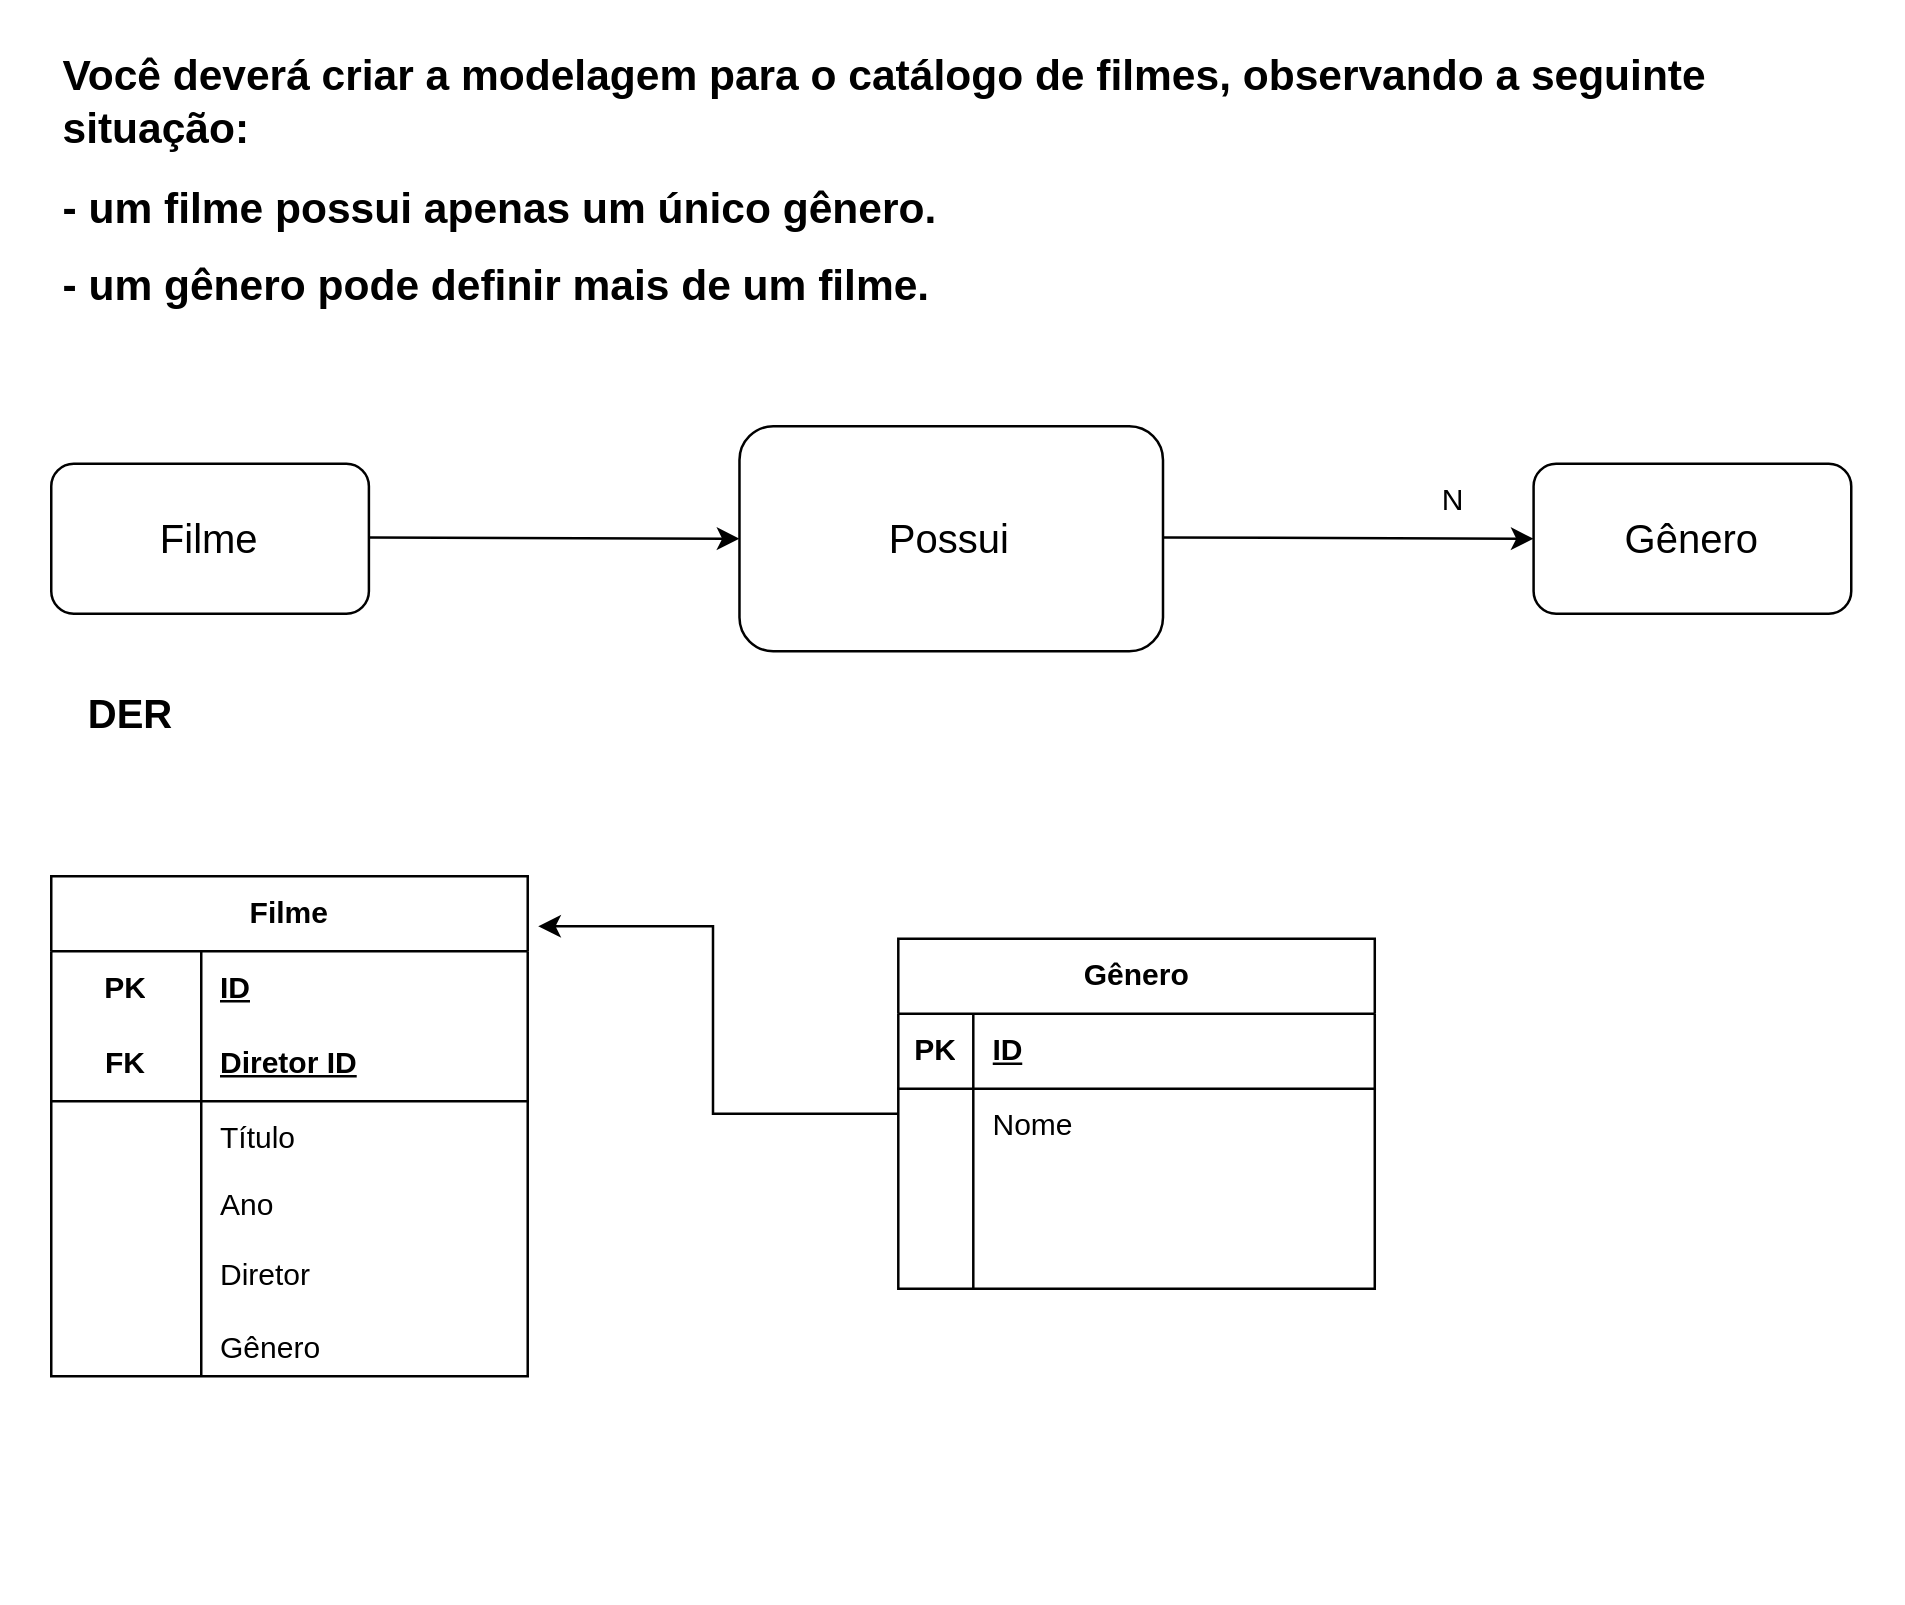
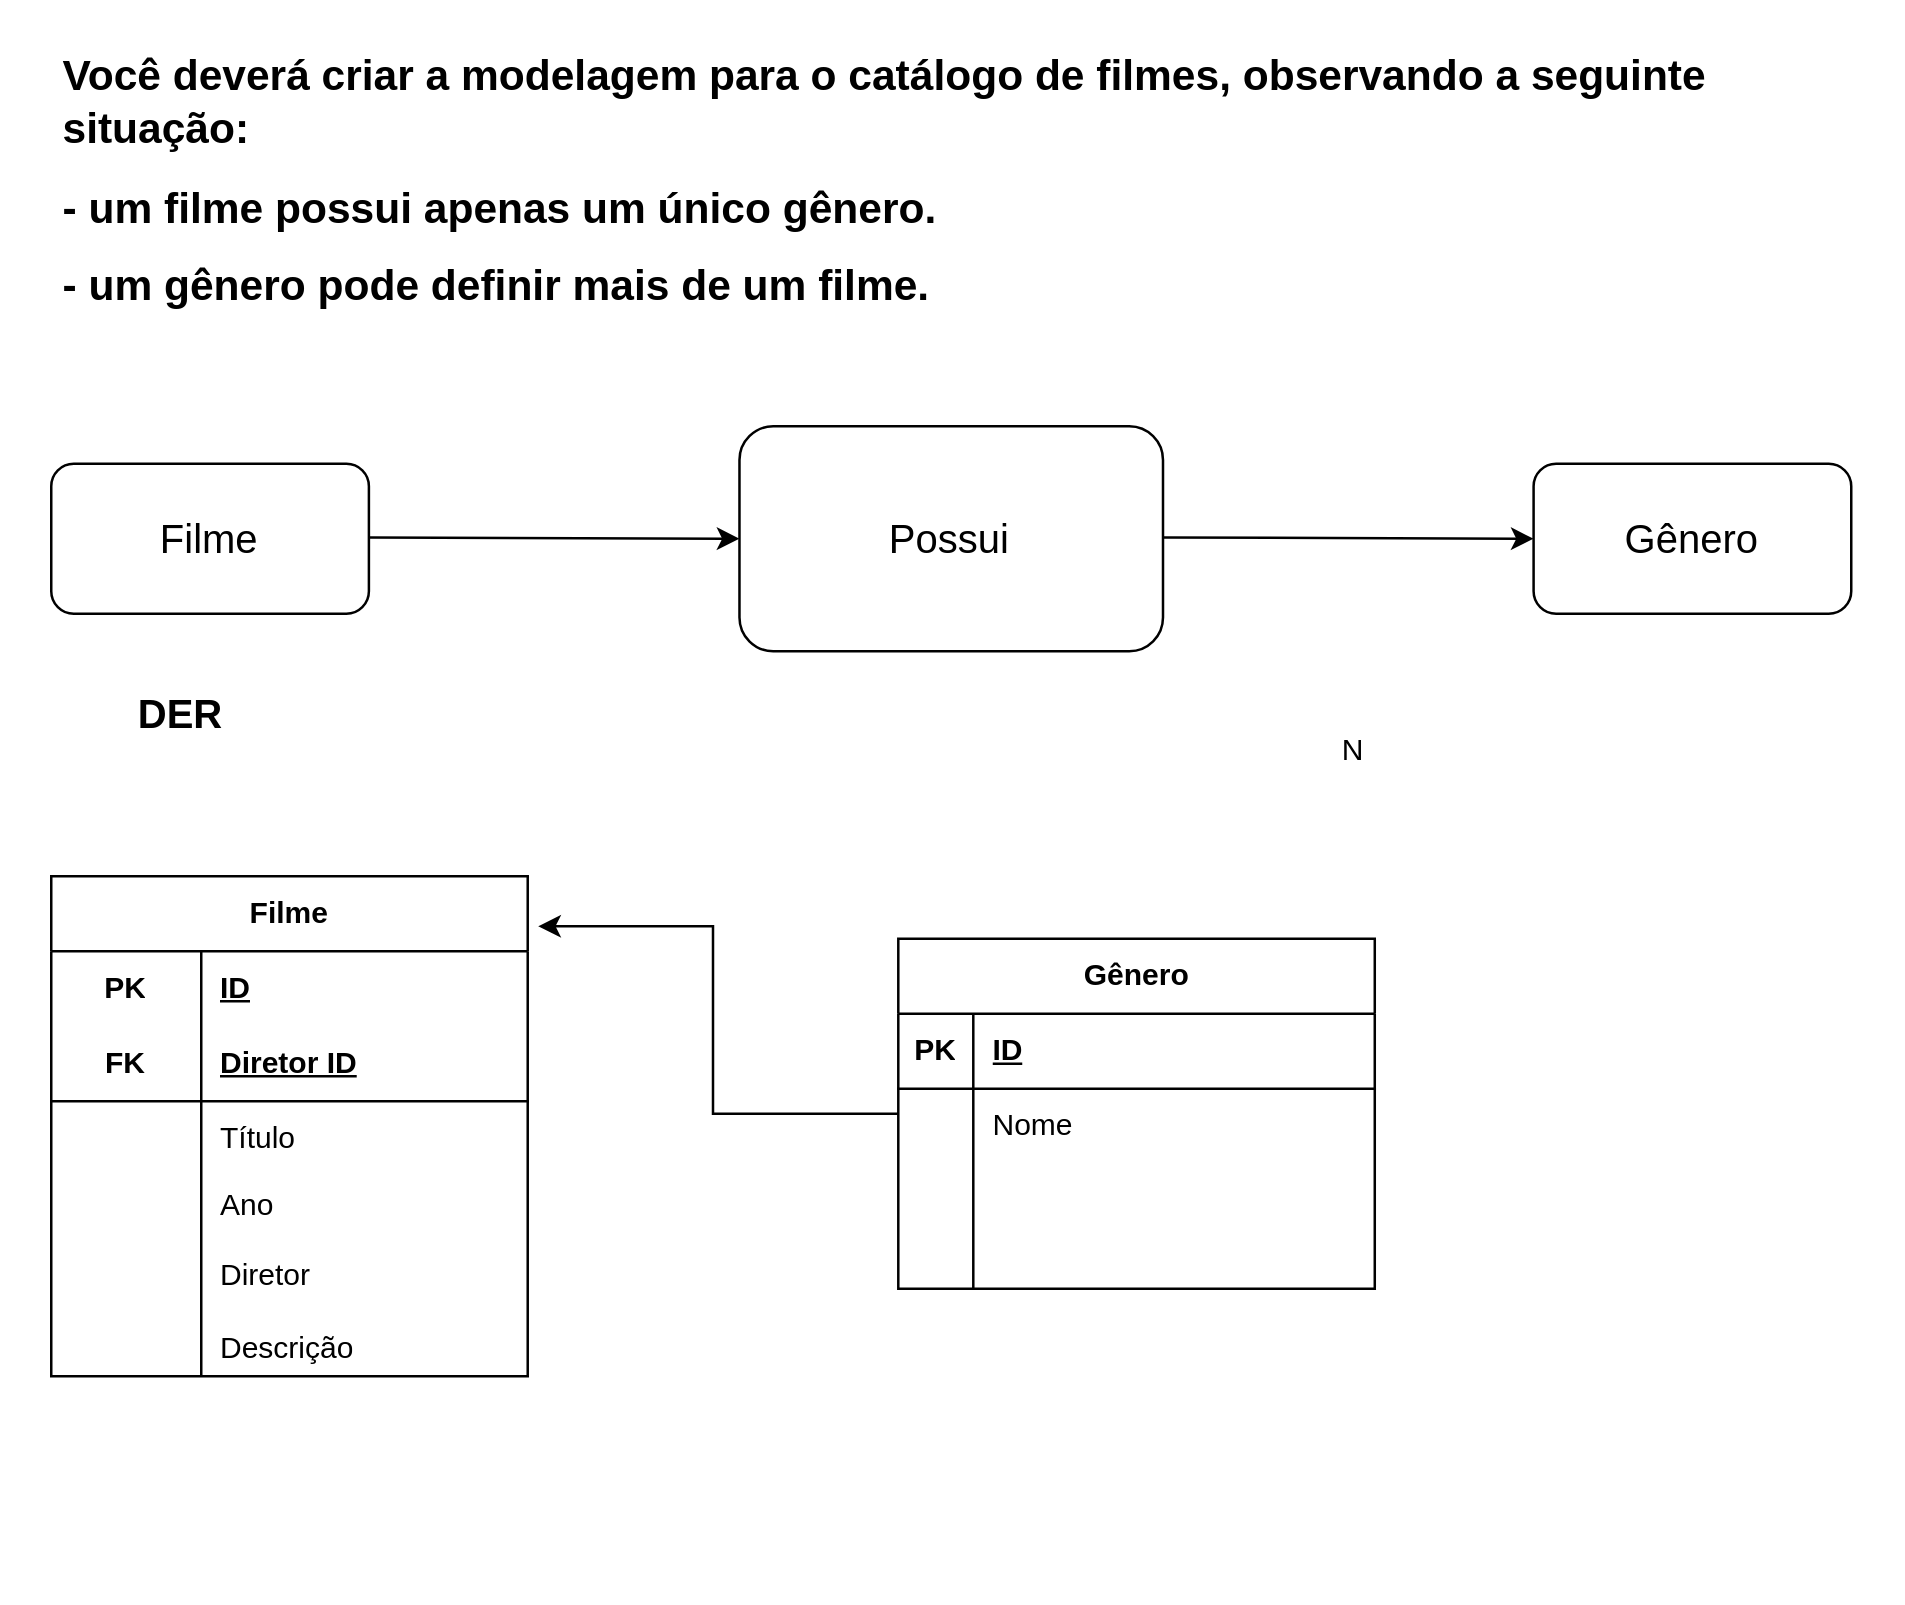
node "N": moved (1454, 501) -> (1354, 751)
node "DER": moved (131, 714) -> (181, 714)
node "Ano Diretor Gênero": label "Ano Diretor Gênero" -> "Ano Diretor Descrição"
